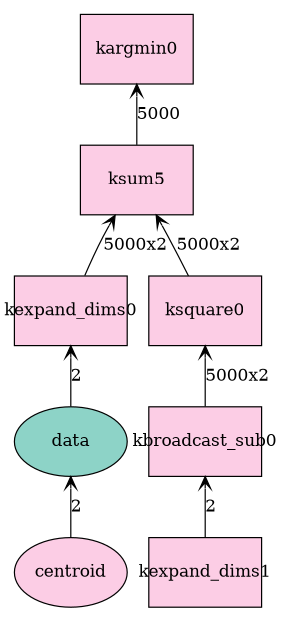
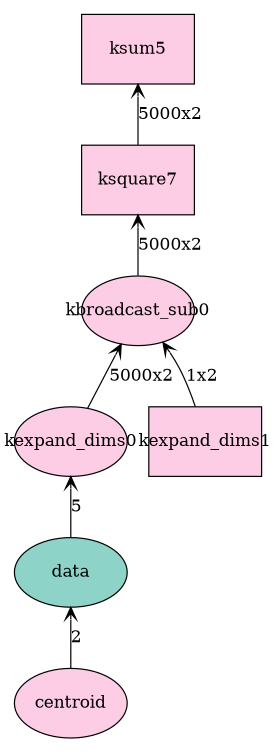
node "kargmin0": removed
edge "kexpand_dims0" -> "ksum5": now "kexpand_dims0" -> "kbroadcast_sub0"
node "kexpand_dims0": shape box -> ellipse
node "ksquare0": label "ksquare0" -> "ksquare7"
edge "data" -> "kexpand_dims0": label "2" -> "5"
node "kbroadcast_sub0": shape box -> ellipse
edge "kexpand_dims1" -> "kbroadcast_sub0": label "2" -> "1x2"
